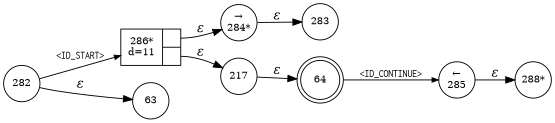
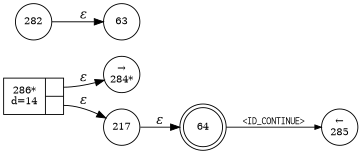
node "283": removed
node "286*": text "d=11" -> "d=14"
edge "282" -> "286*": removed, label "<ID_START>"
node "288*": removed
